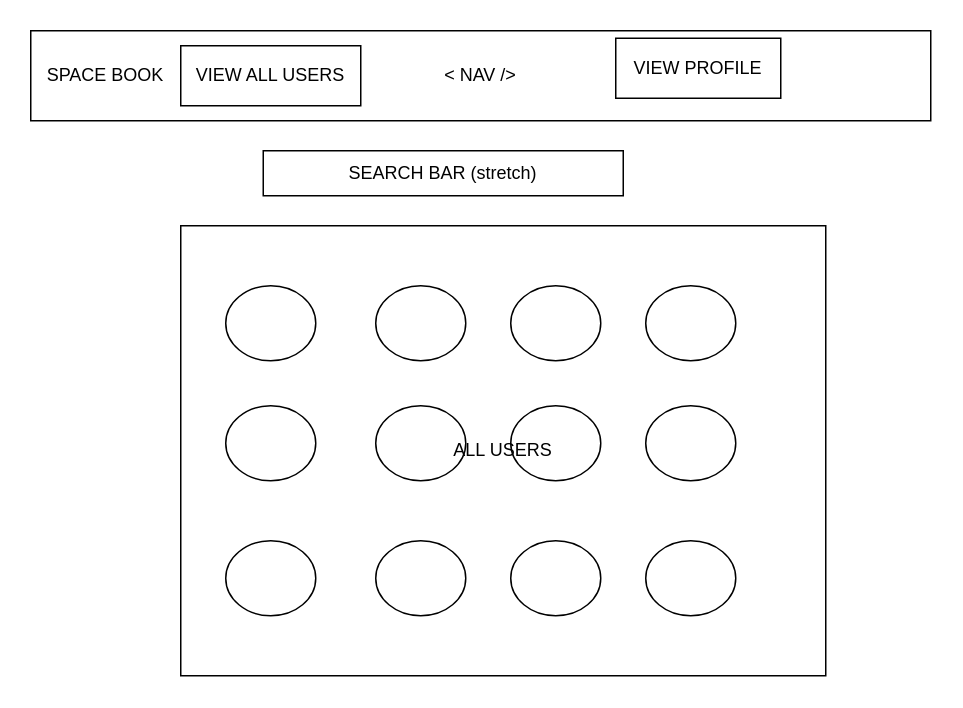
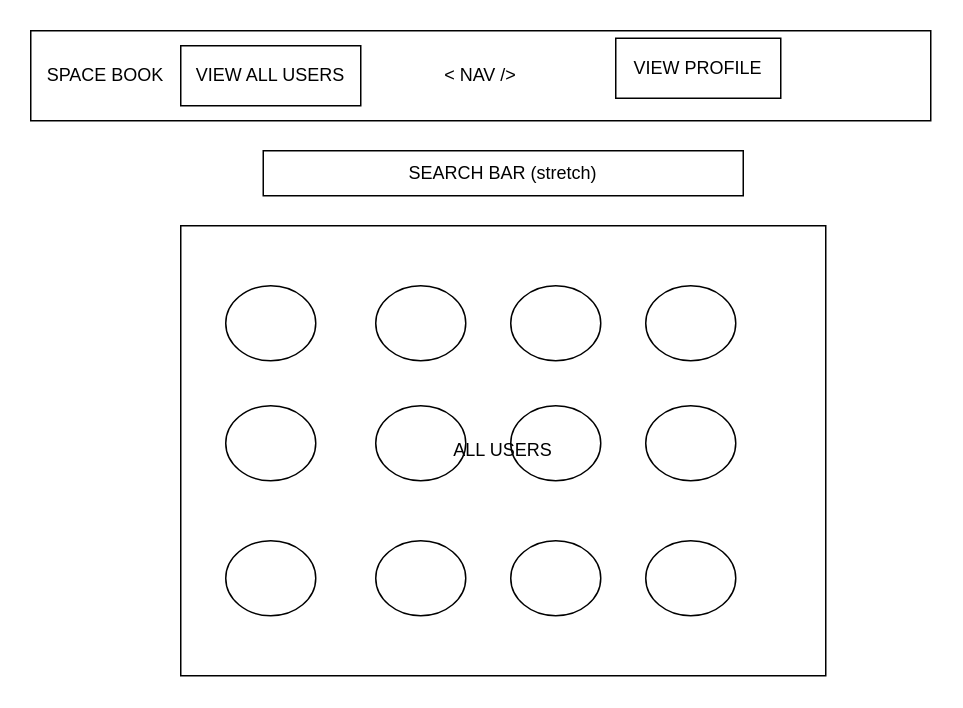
node "SEARCH BAR (stretch)": size 360x45 -> 480x45
